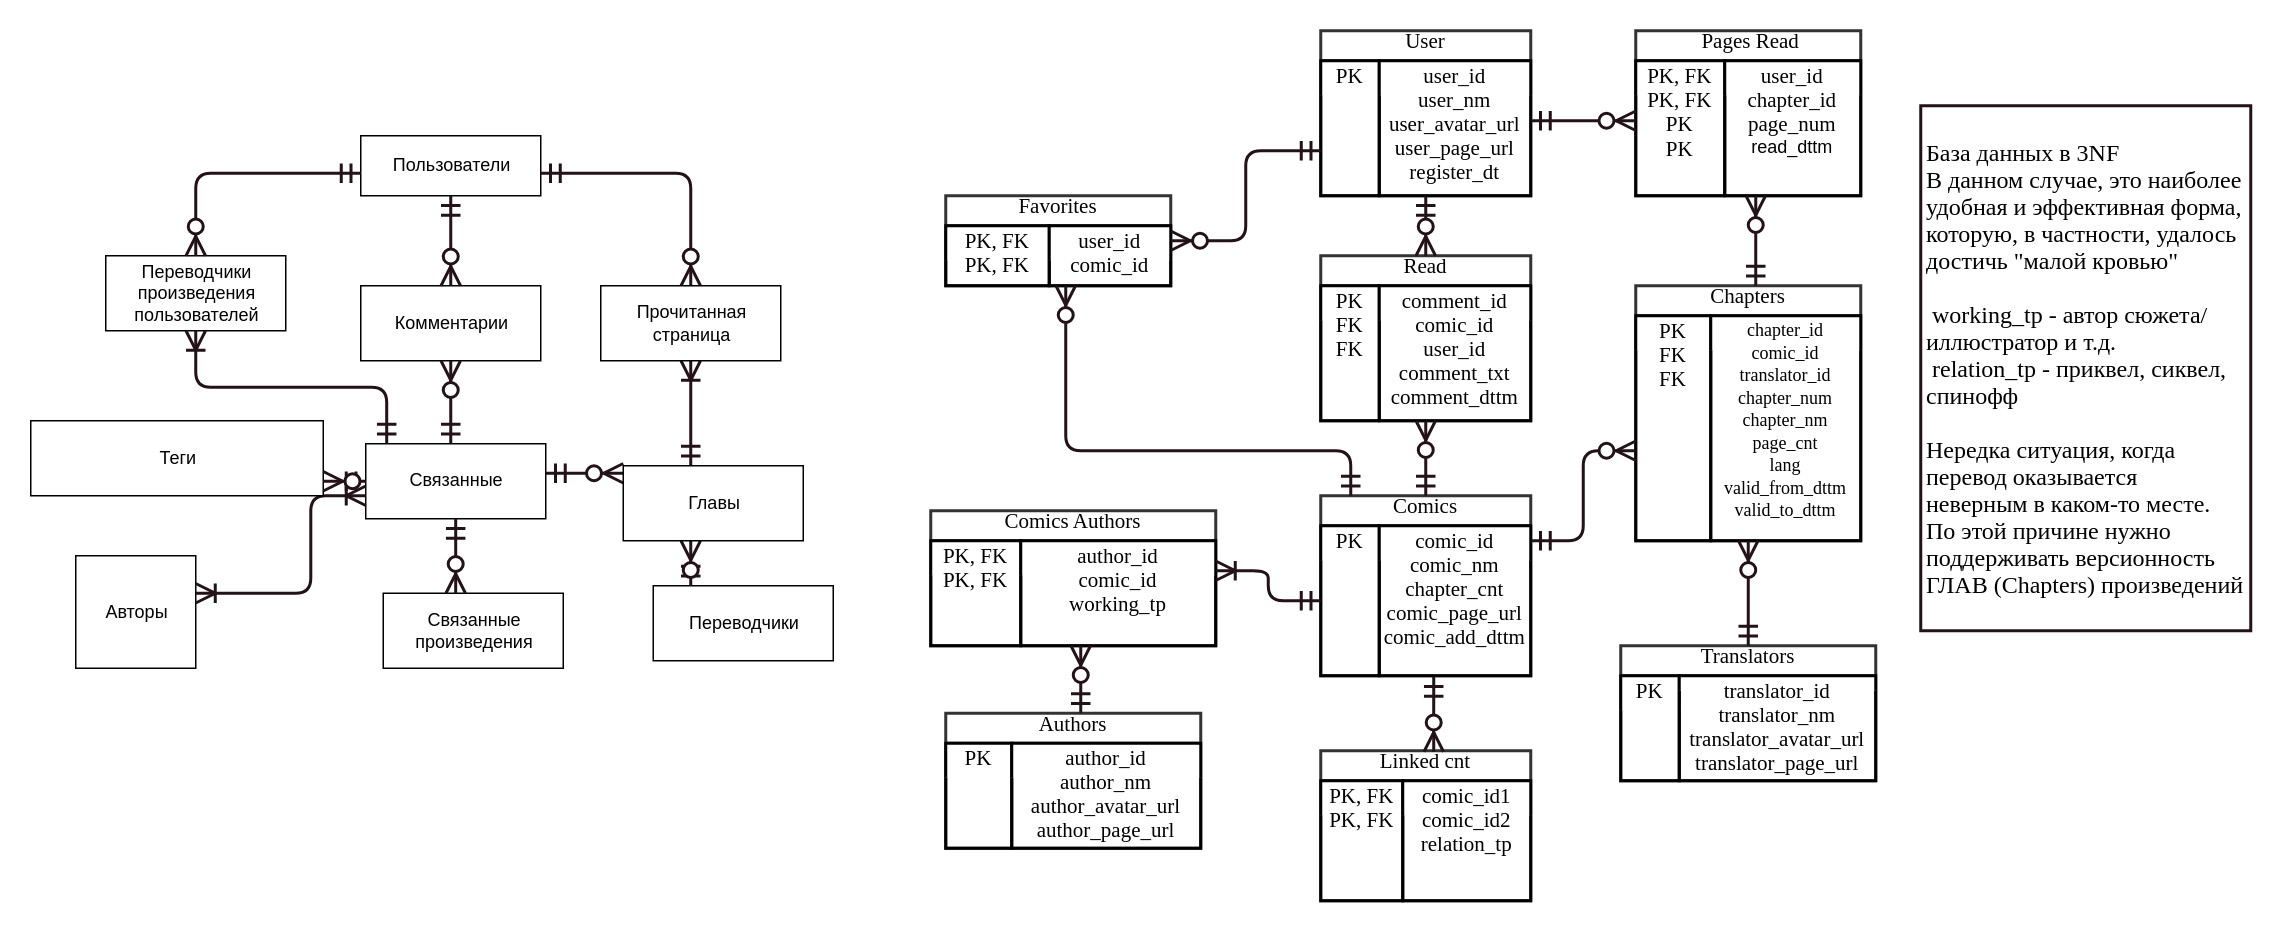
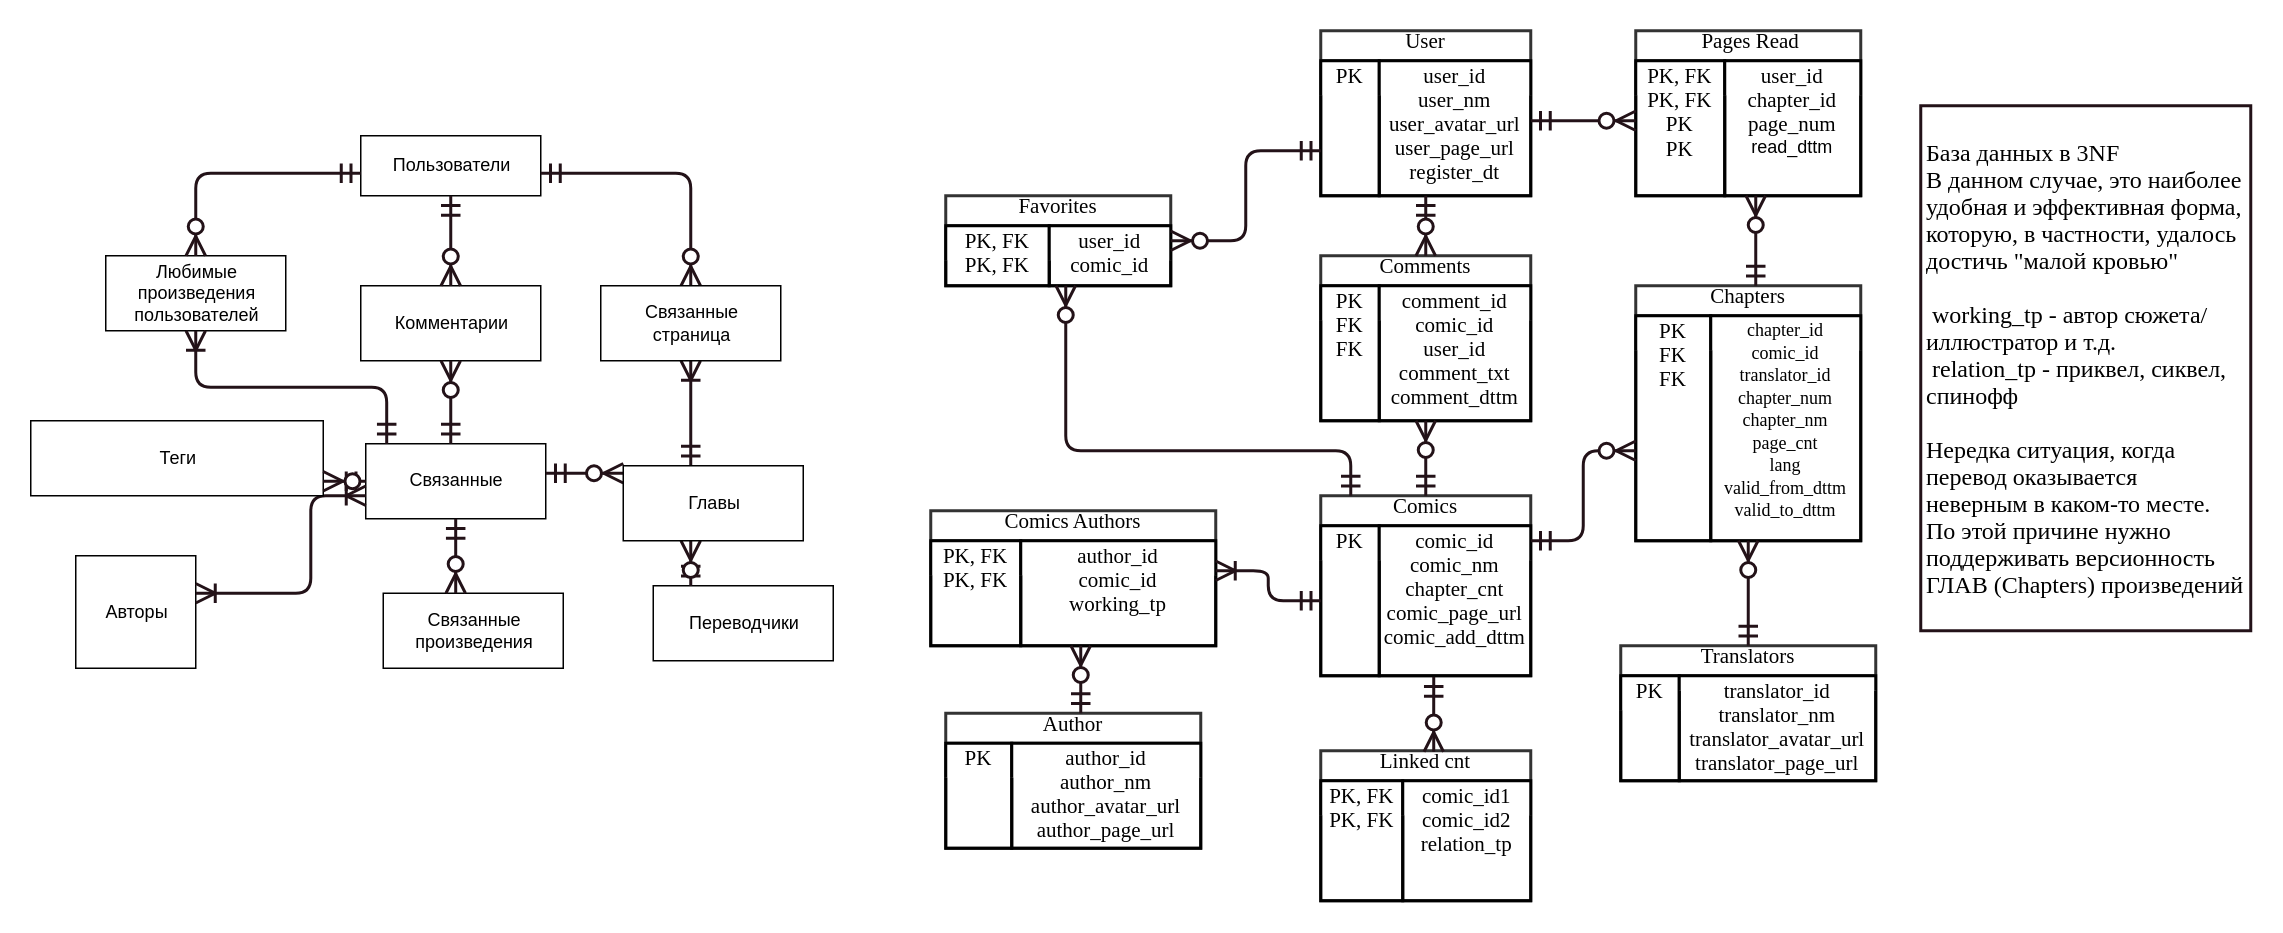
node "Read": label "Read" -> "Comments"
node "Переводчики произведения пользователей": label "Переводчики произведения пользователей" -> "Любимые произведения пользователей"
node "Прочитанная страница": label "Прочитанная страница" -> "Связанные страница"
node "Authors": label "Authors" -> "Author"
